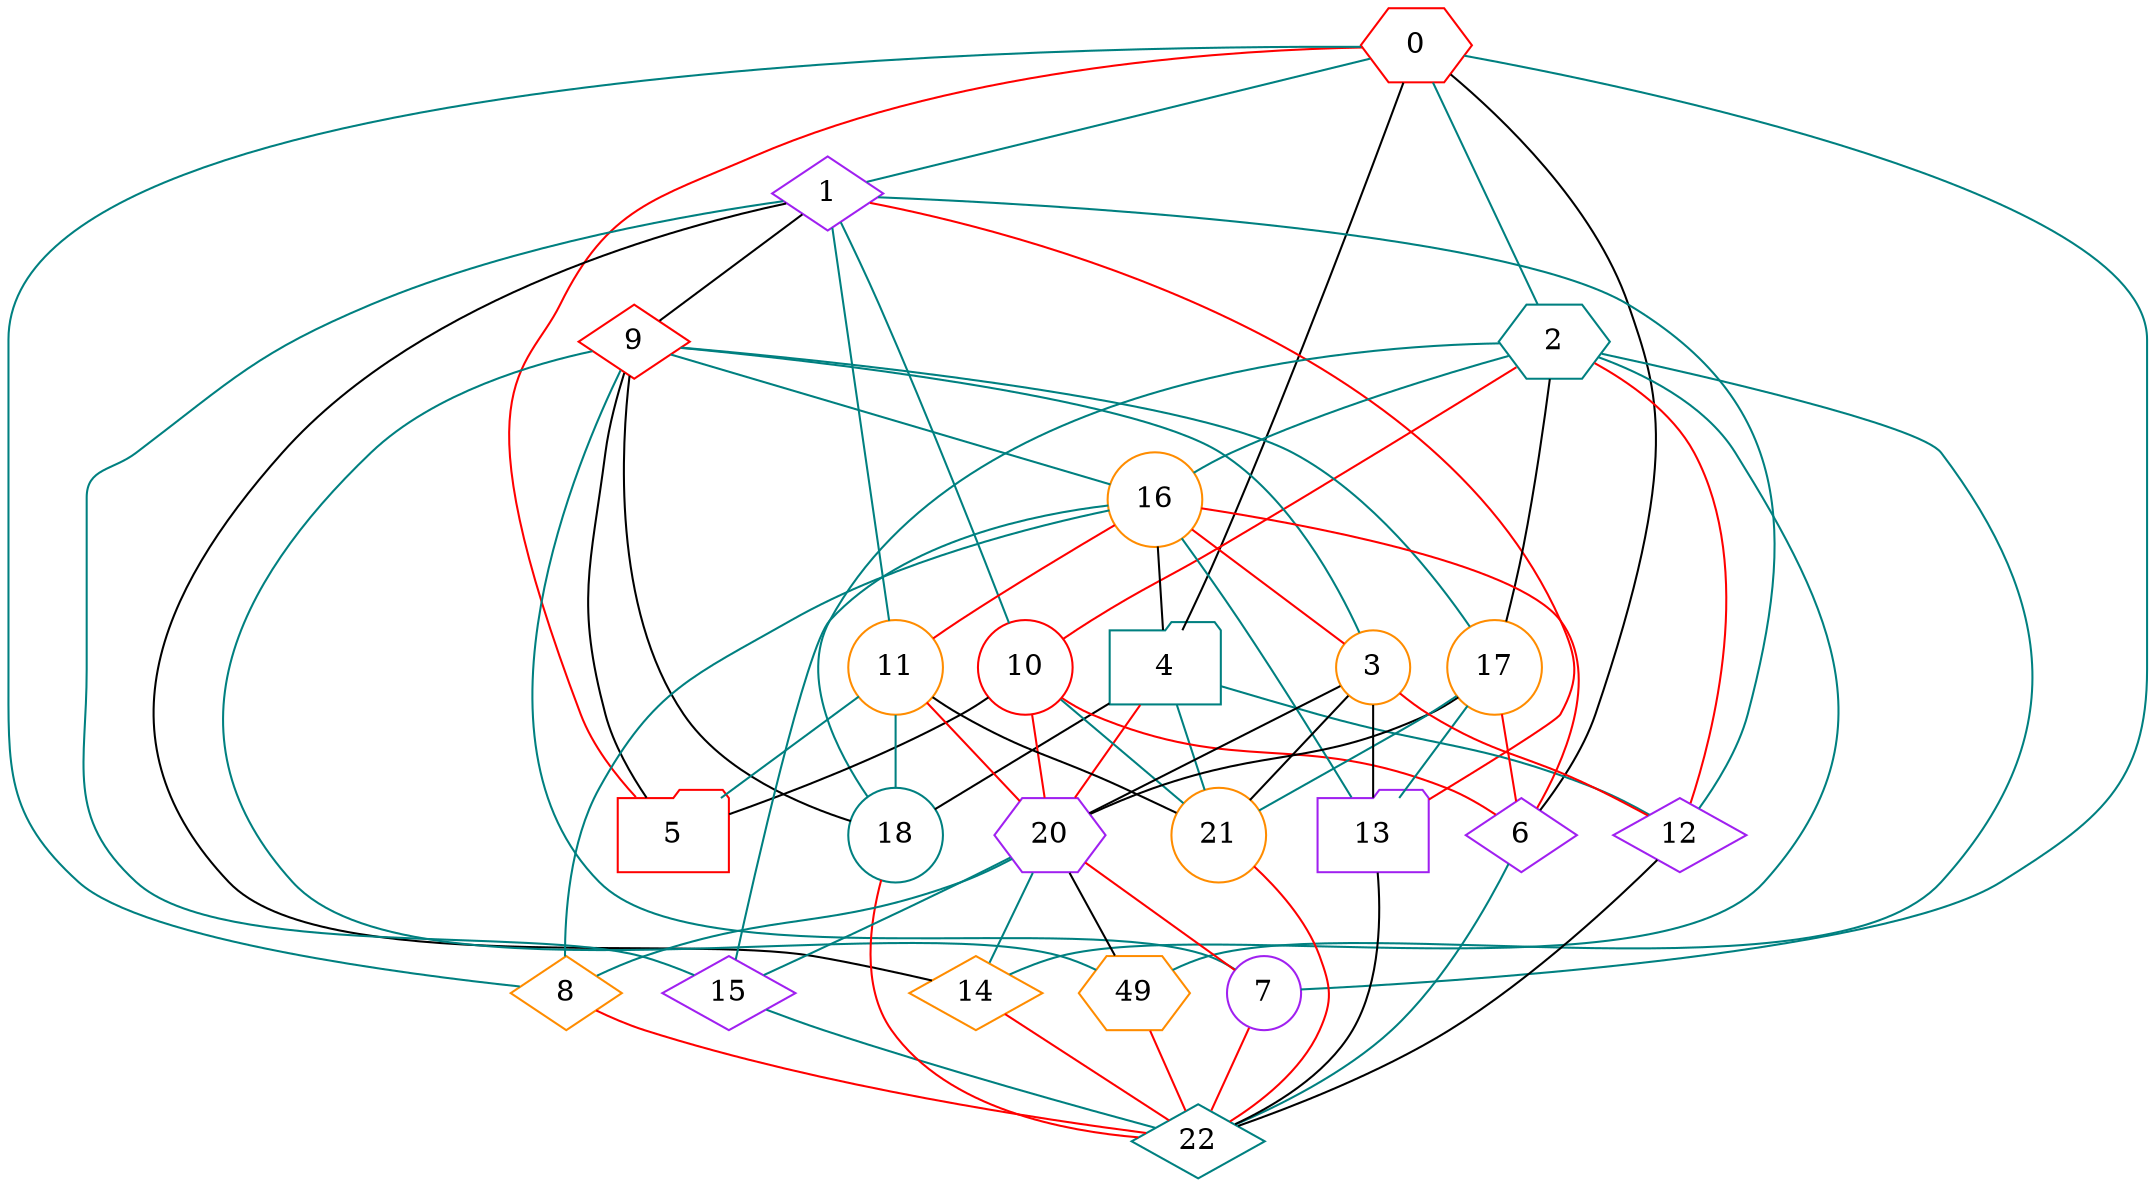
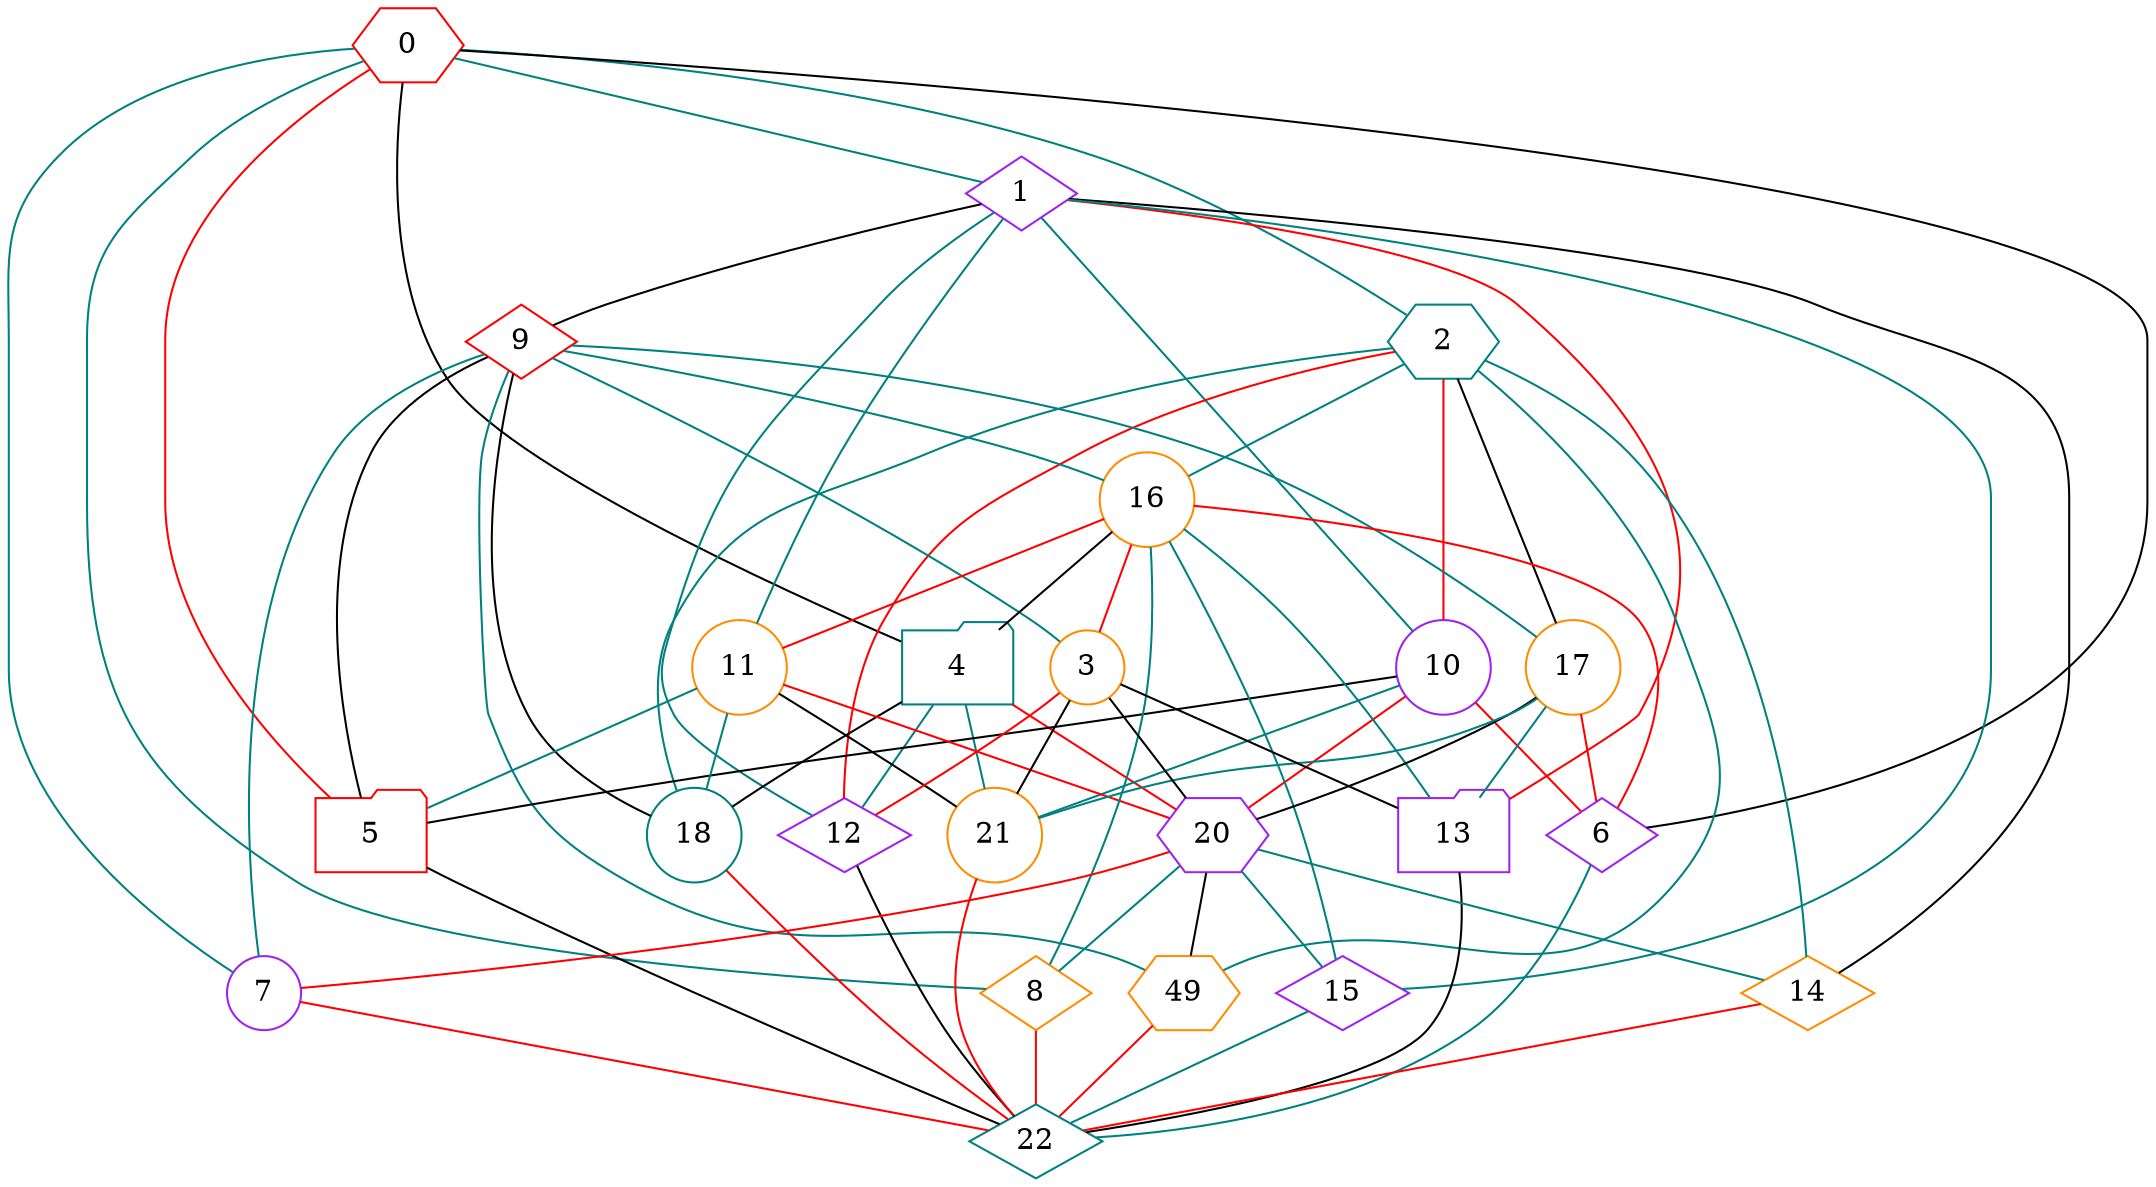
node "10": color red -> purple
edge "5" -- "22": added
